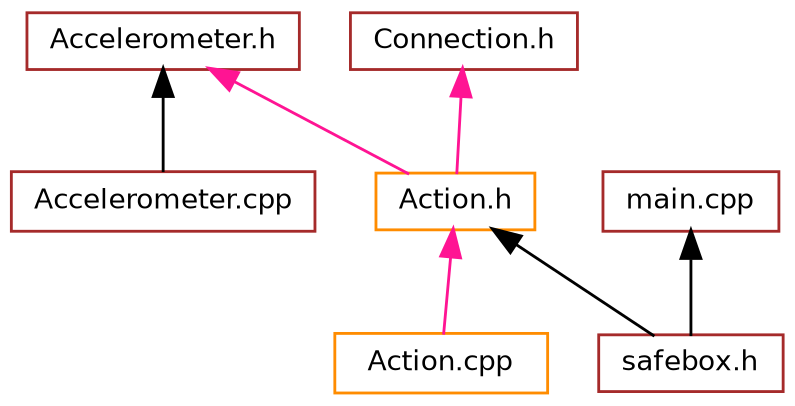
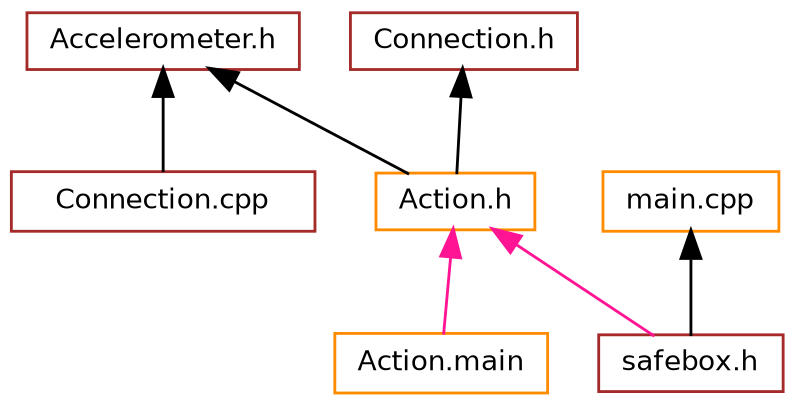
edge "Action.h" -> "Accelerometer.h": color deeppink -> black
edge "Action.h" -> "Connection.h": color deeppink -> black
node "Accelerometer.cpp": label "Accelerometer.cpp" -> "Connection.cpp"
node "main.cpp": color brown -> darkorange
edge "safebox.h" -> "Action.h": color black -> deeppink
node "Action.cpp": label "Action.cpp" -> "Action.main"
